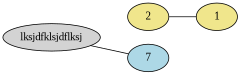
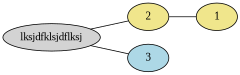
edge "2" -- "lksjdfklsjdflksj": added
node "7": label "7" -> "3"
